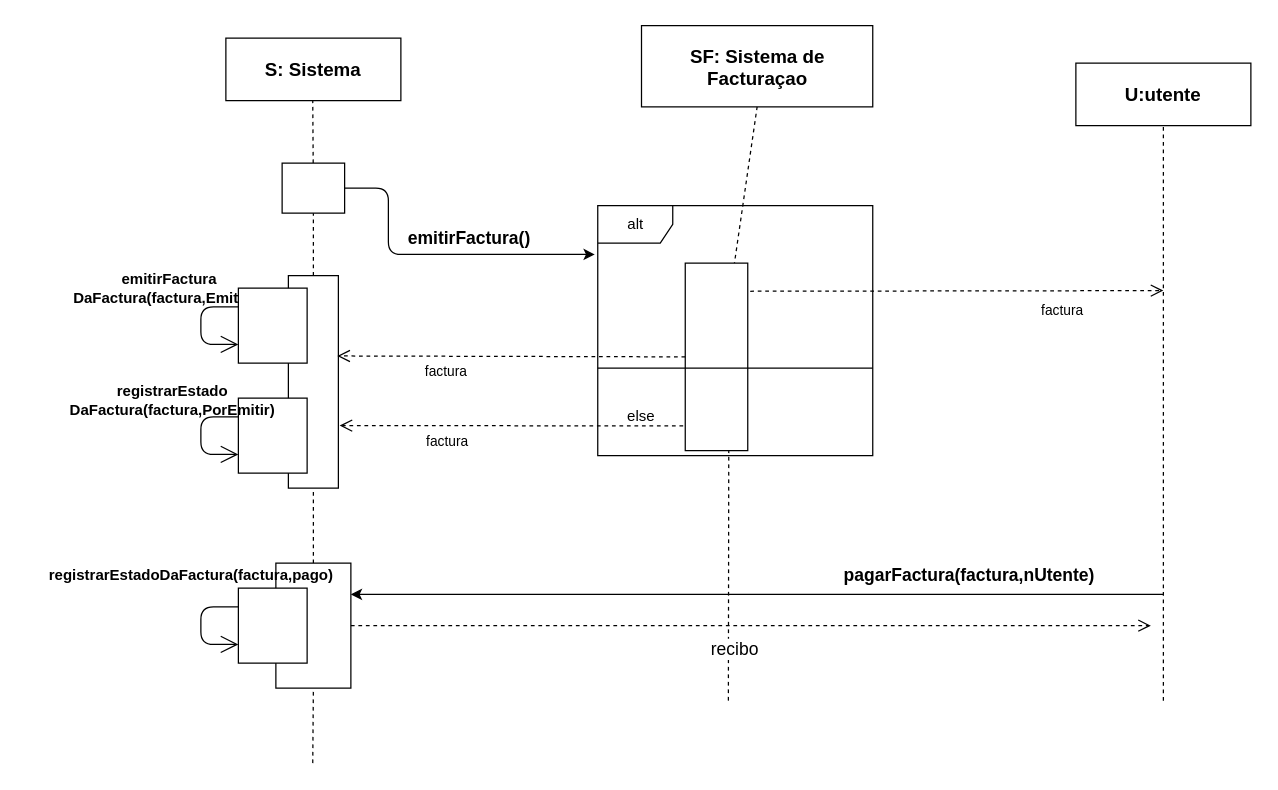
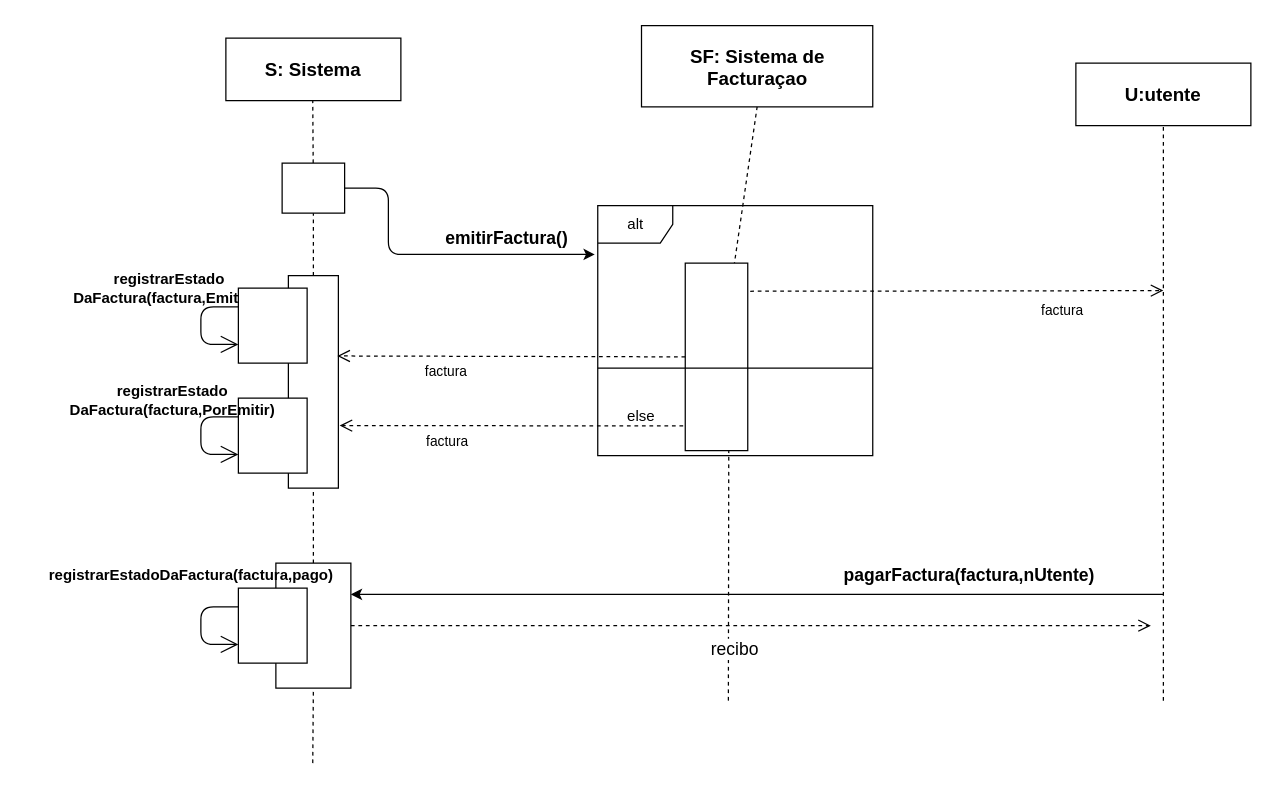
node "emitirFactura()": moved (469, 238) -> (507, 238)
node "emitirFactura DaFactura(factura,Emitida)": label "emitirFactura DaFactura(factura,Emitida)" -> "registrarEstado DaFactura(factura,Emitida)"
